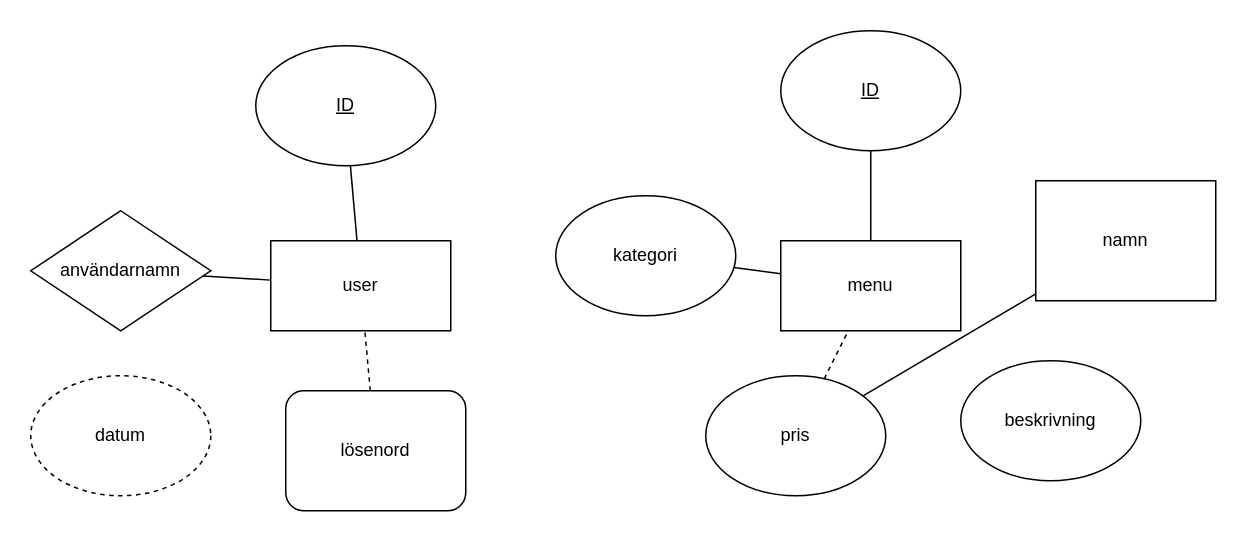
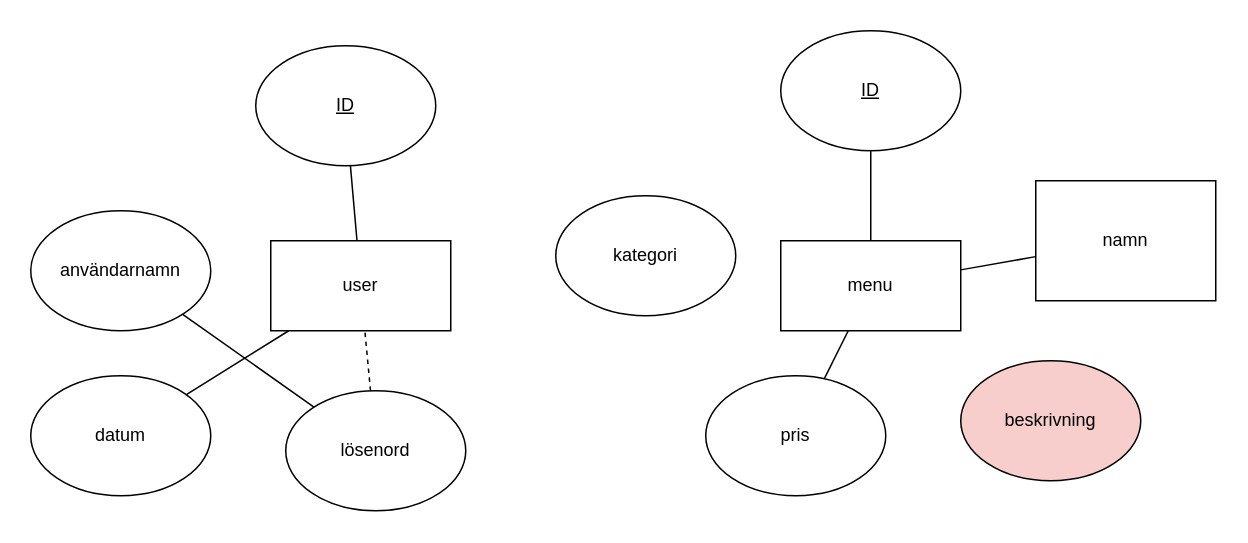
node "användarnamn": shape diamond -> ellipse
edge "kategori" -- "menu": removed
edge "användarnamn" -- "user": now "användarnamn" -- "lösenord"
edge "namn" -- "pris": now "namn" -- "menu"
edge "menu" -- "pris": style dashed -> solid
edge "user" -- "datum": added
node "beskrivning": fillcolor #ffffff -> #f8cecc
node "datum": style dashed -> solid
node "lösenord": shape rounded rectangle -> ellipse
